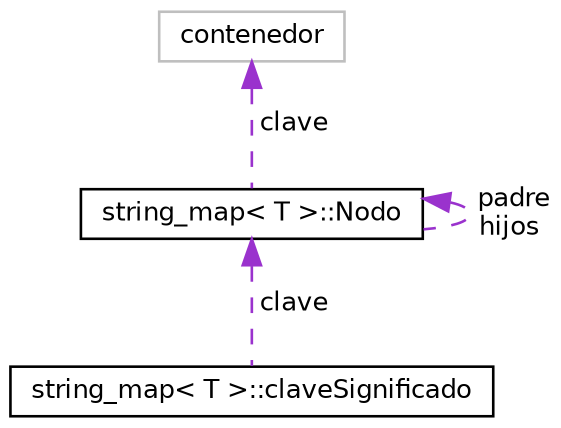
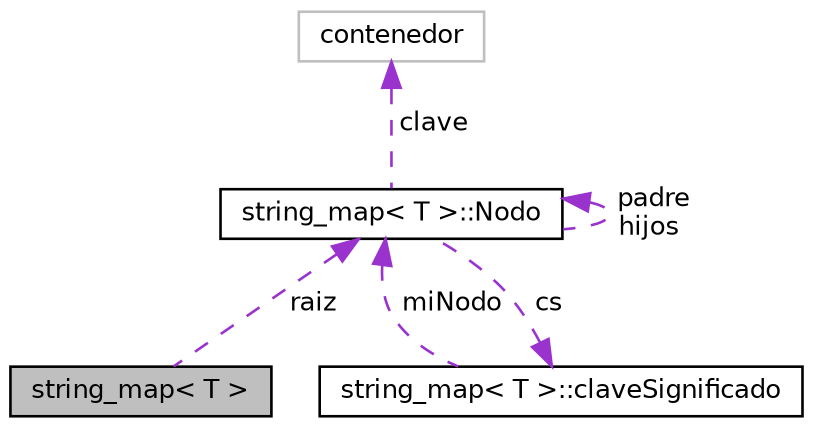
edge "string_map< T >::Nodo" -> "string_map< T >::claveSignificado": added, label "cs"
edge "string_map< T >::claveSignificado" -> "string_map< T >::Nodo": label " clave" -> " miNodo"
node "string_map< T >": added
